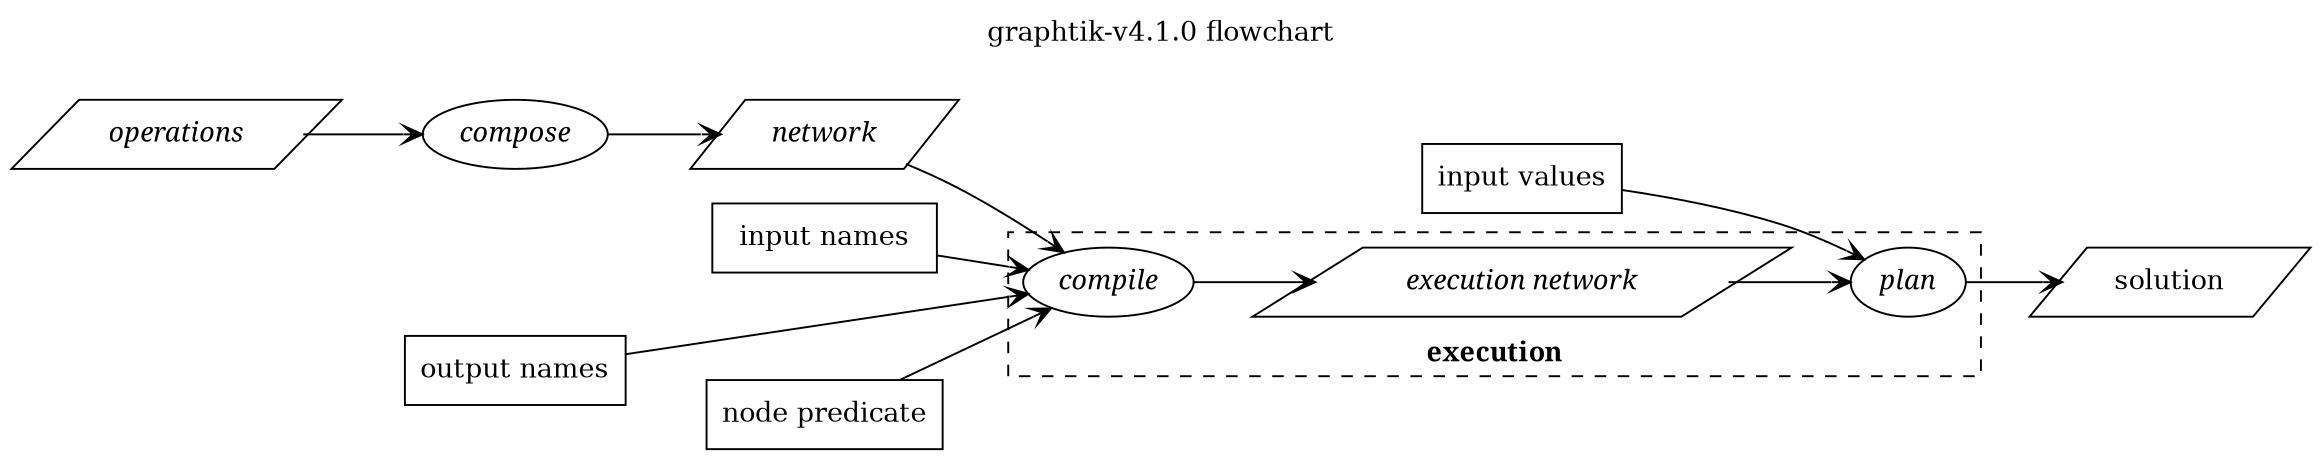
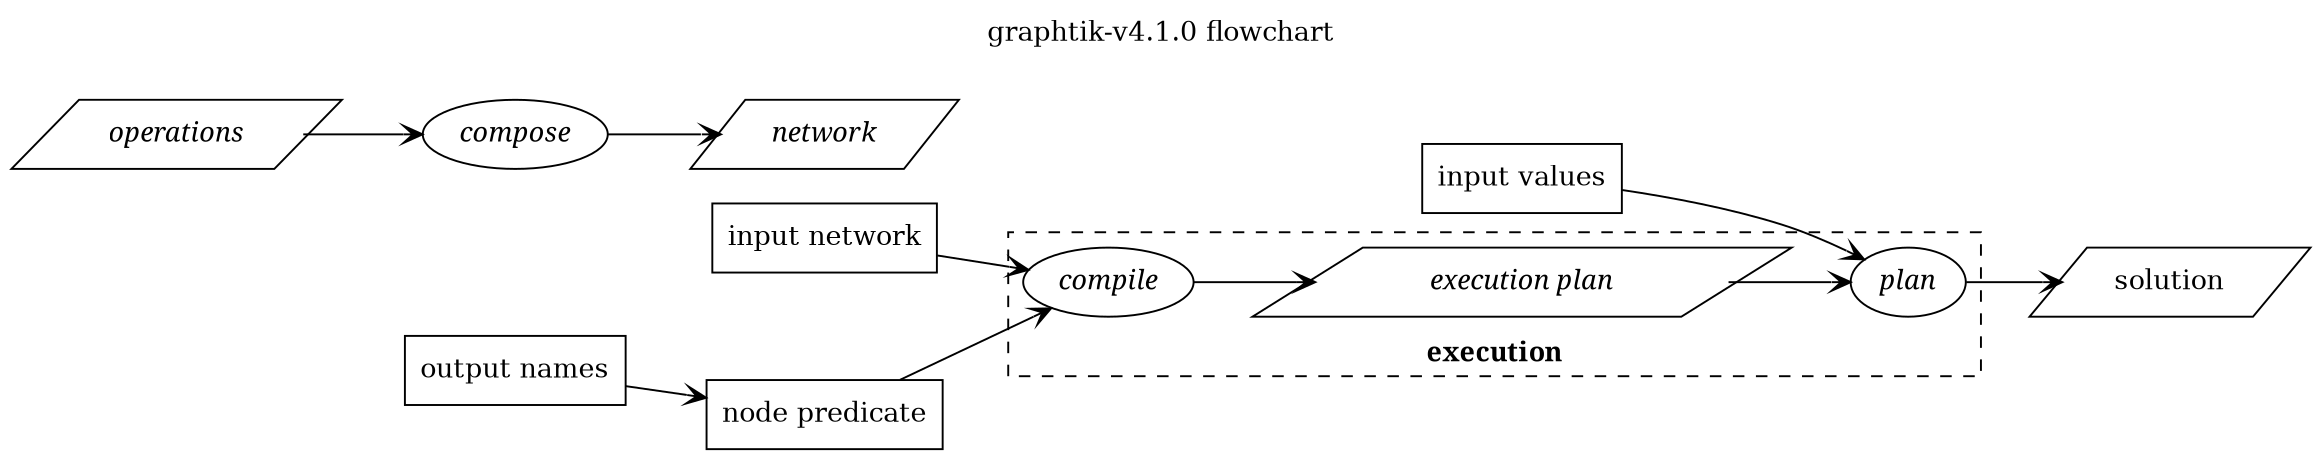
edge "network" -> "compile": removed
node "input names": label "input names" -> "input network"
node "execution network": label "execution network" -> "execution plan"
edge "output names" -> "compile": now "output names" -> "node predicate"
